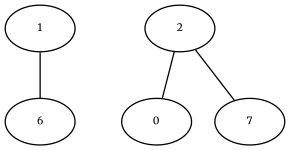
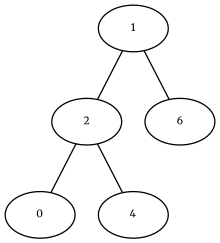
edge "1" -- "2": added
node "7": label "7" -> "4"
